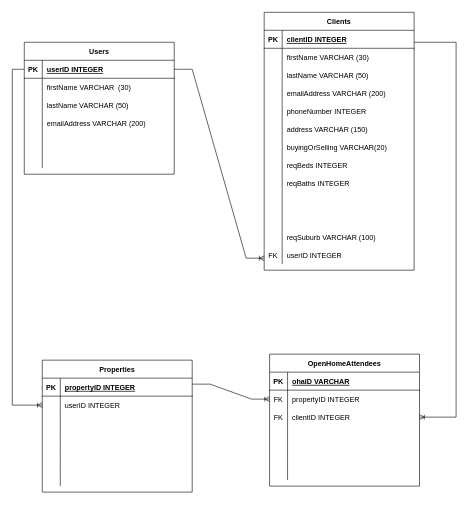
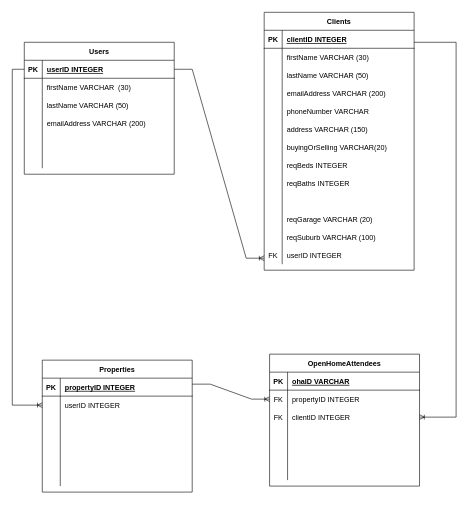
node "phoneNumber INTEGER": label "phoneNumber INTEGER" -> "phoneNumber VARCHAR"
node "reqGarage VARCHAR (20)": added
